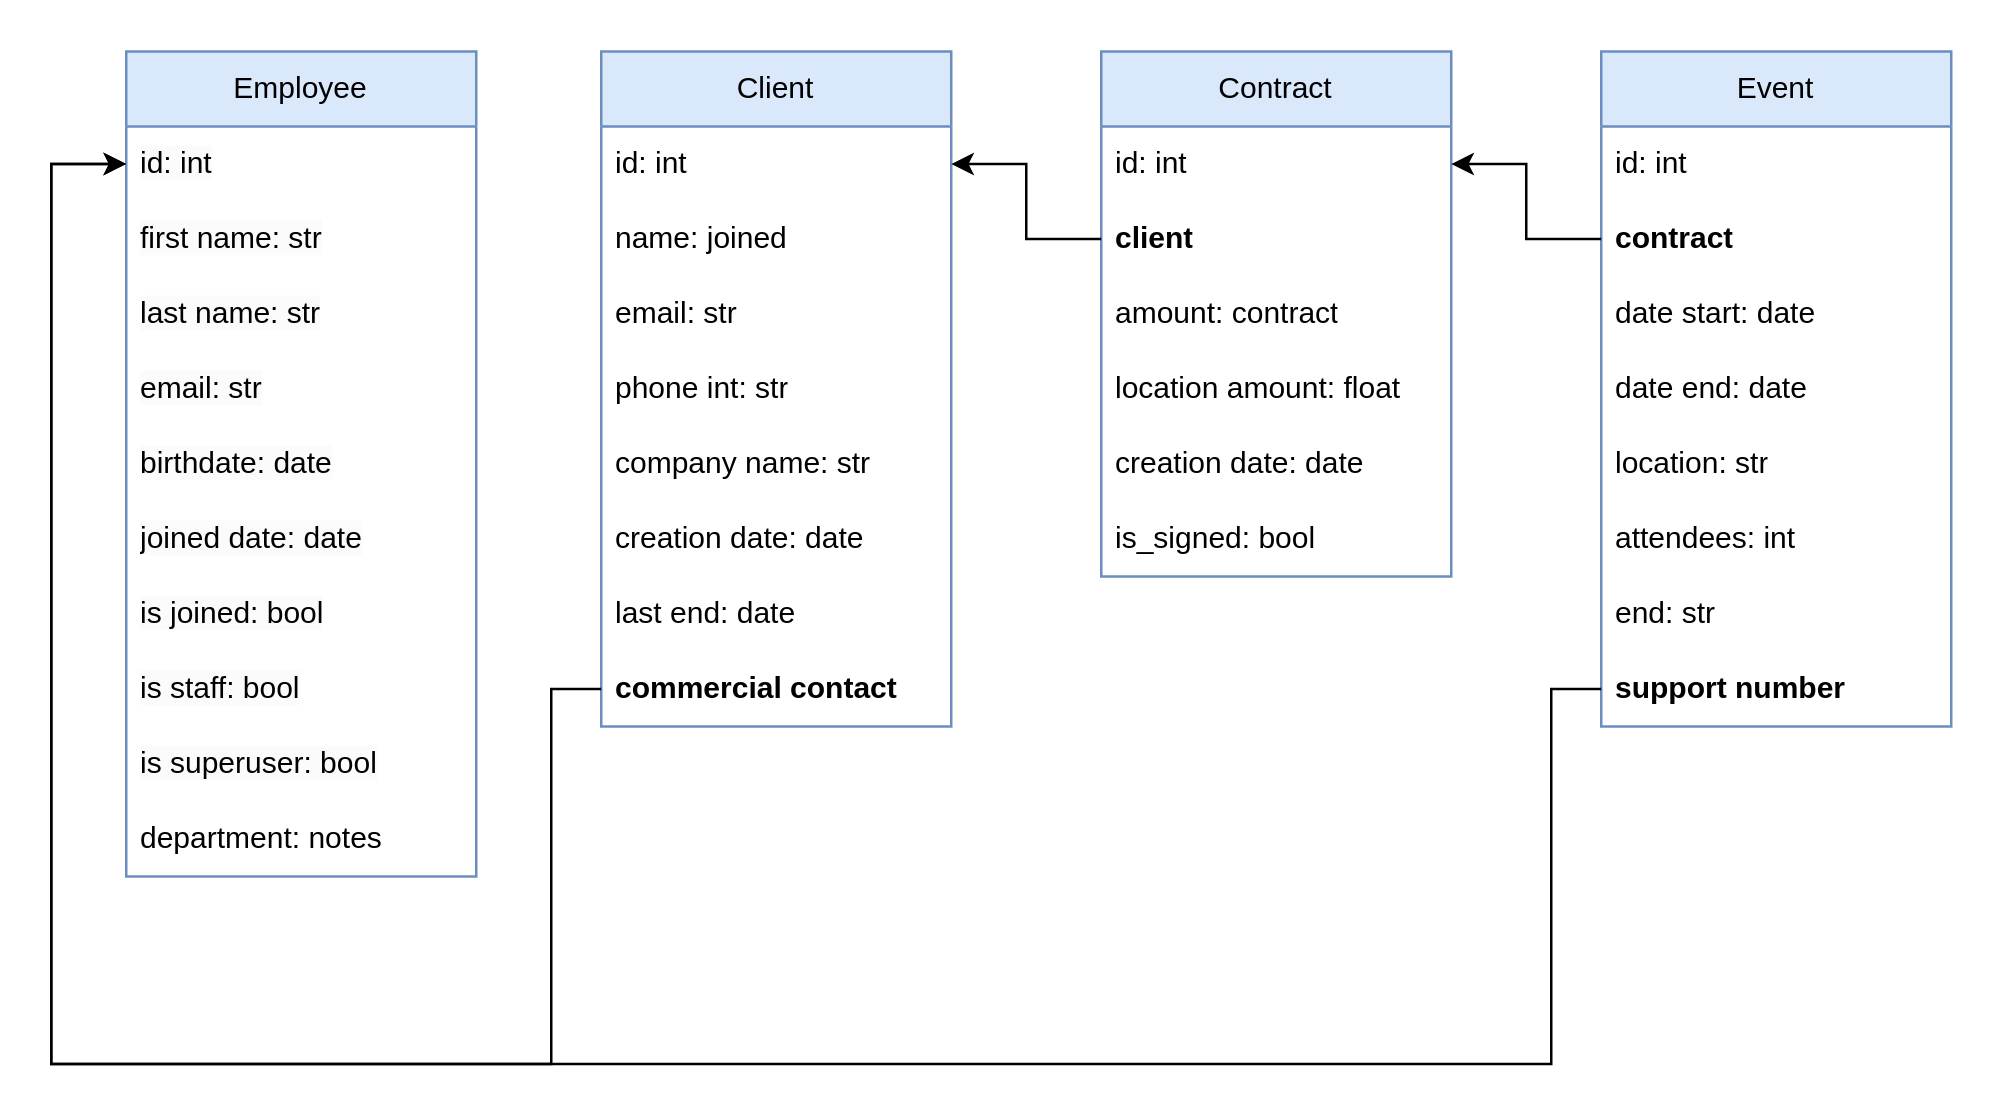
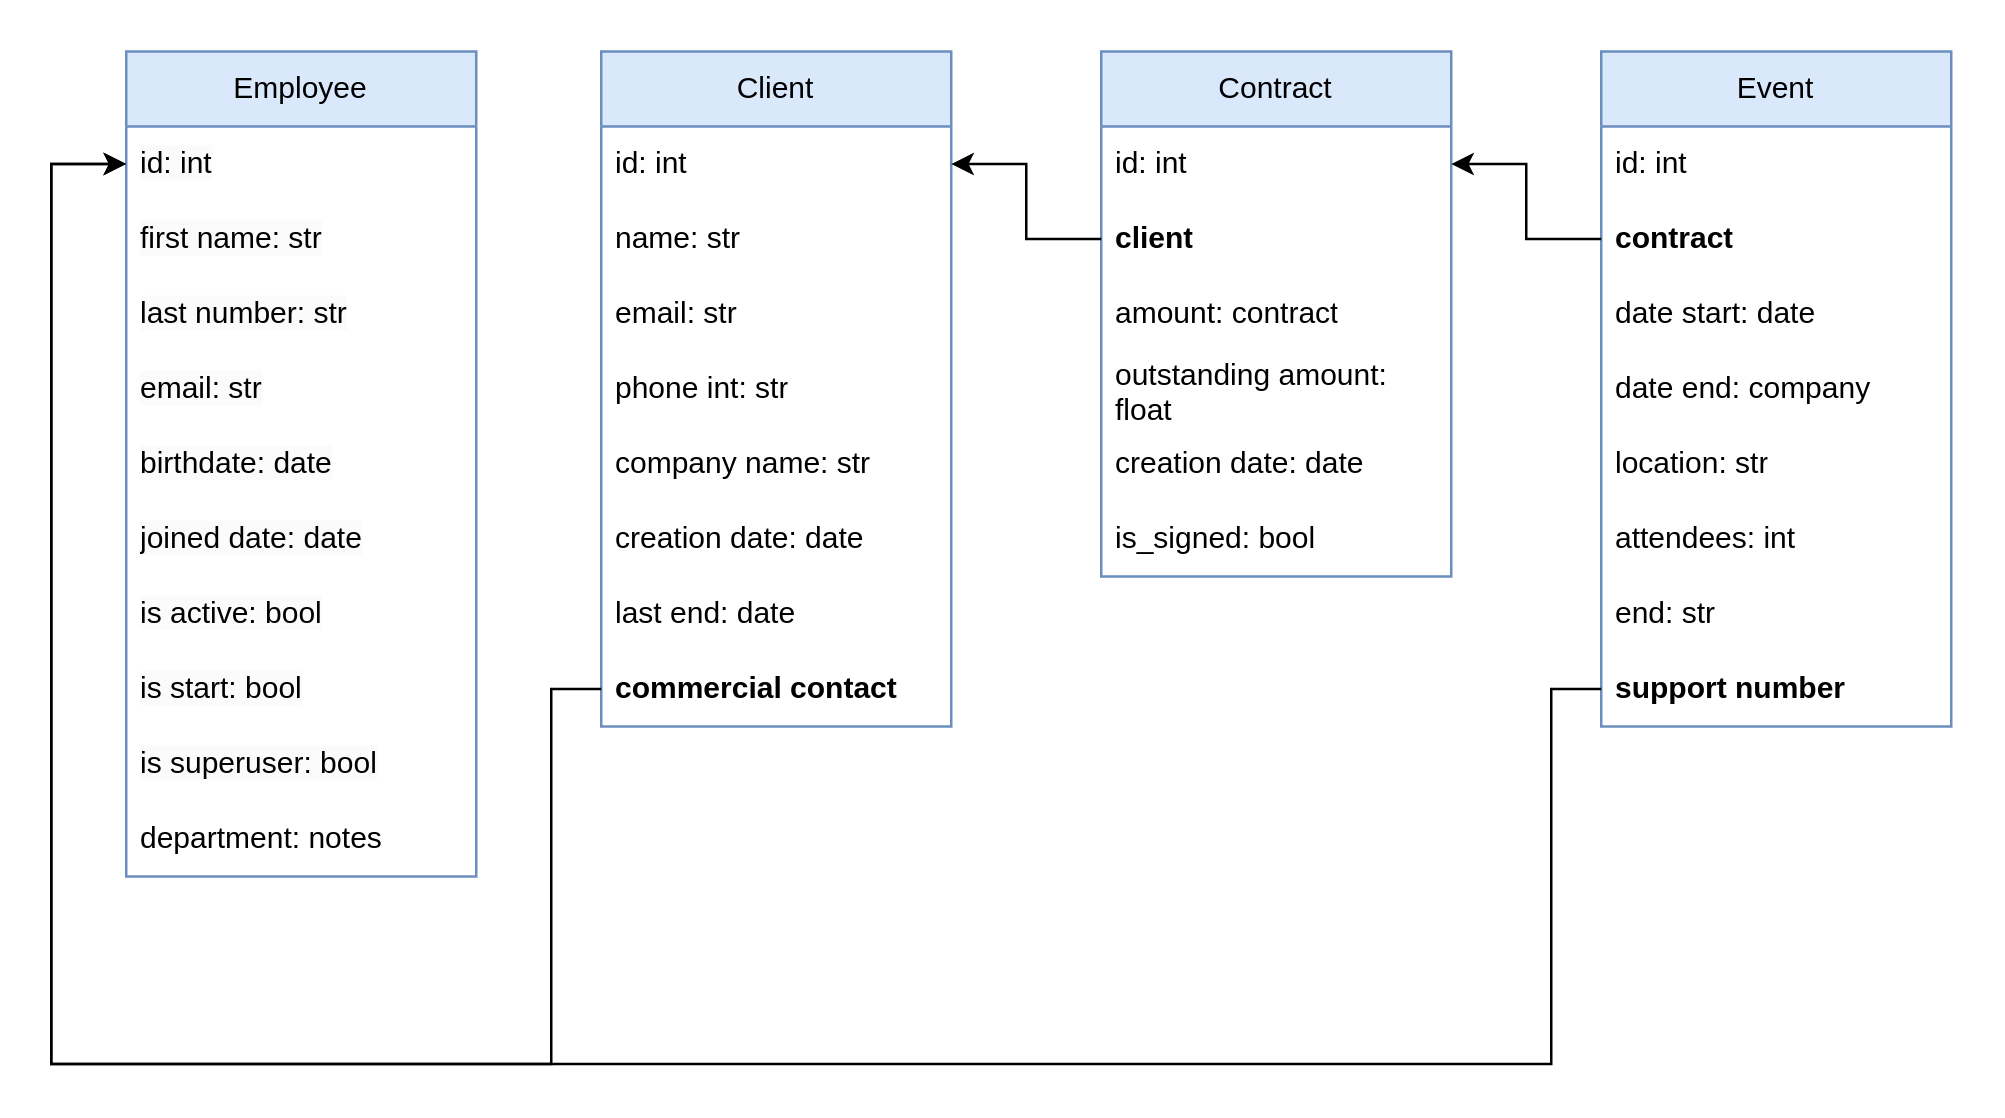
node "name: joined": label "name: joined" -> "name: str"
node "last name: str": label "last name: str" -> "last number: str"
node "location amount: float": label "location amount: float" -> "outstanding amount: float"
node "date end: date": label "date end: date" -> "date end: company"
node "is joined: bool": label "is joined: bool" -> "is active: bool"
node "is staff: bool": label "is staff: bool" -> "is start: bool"
